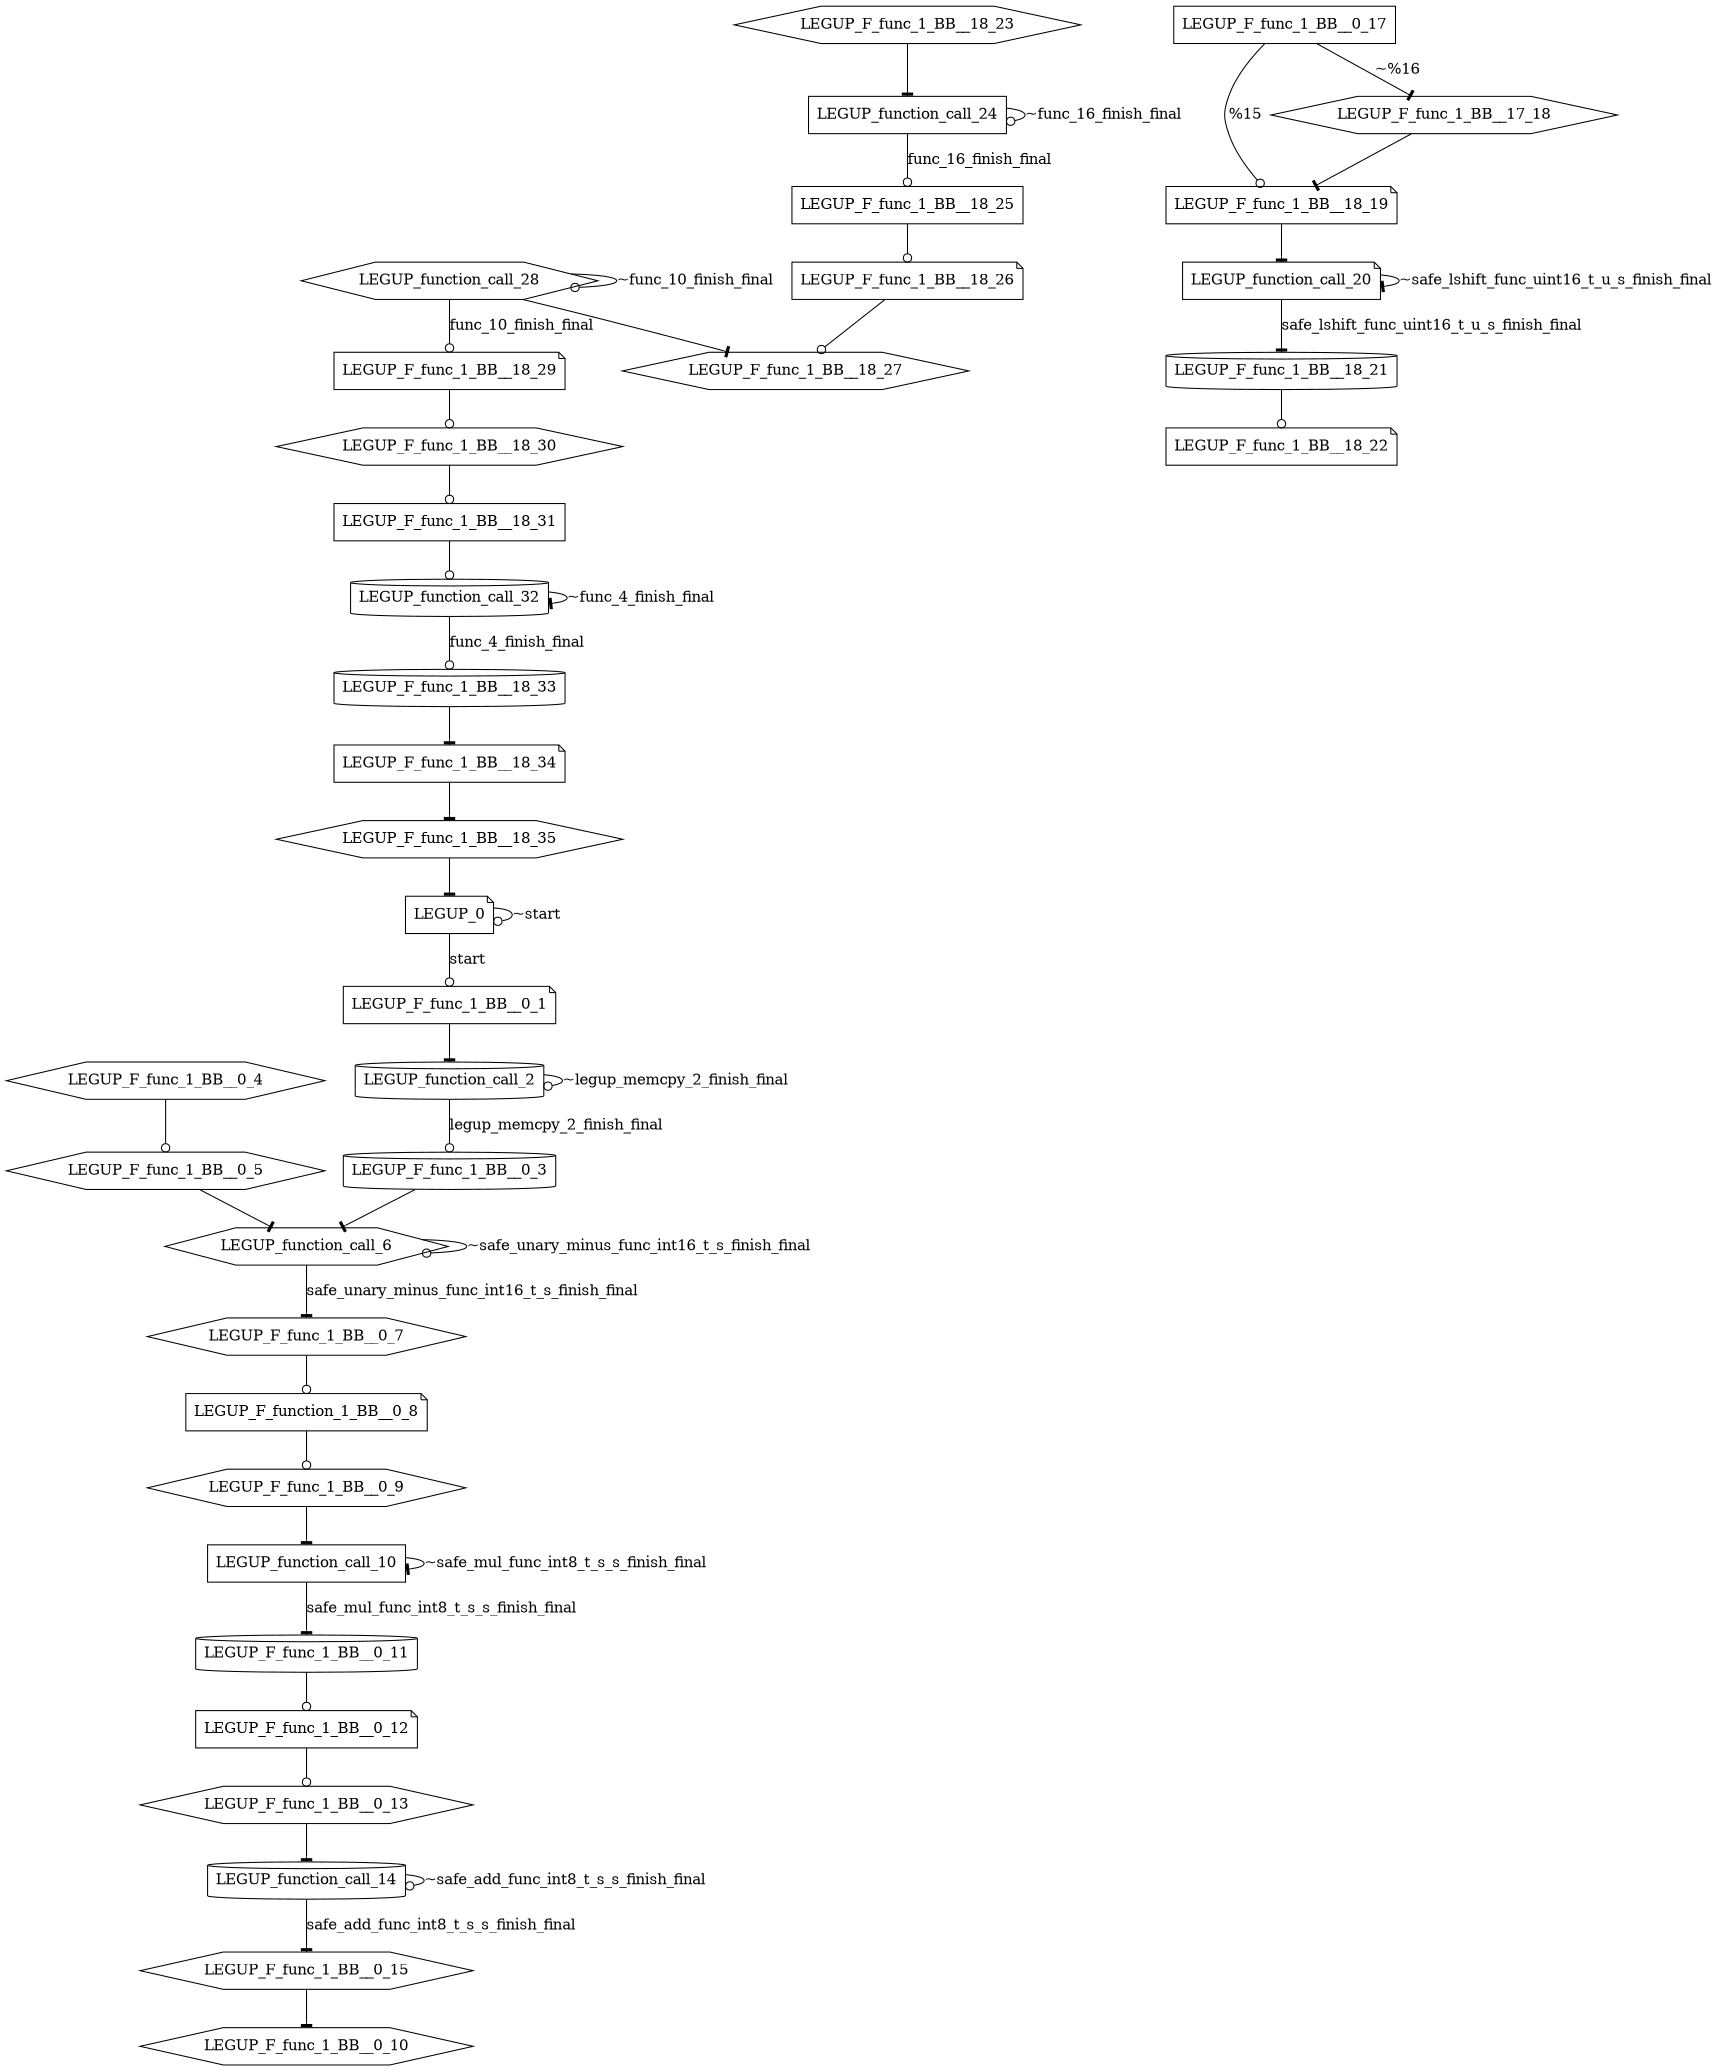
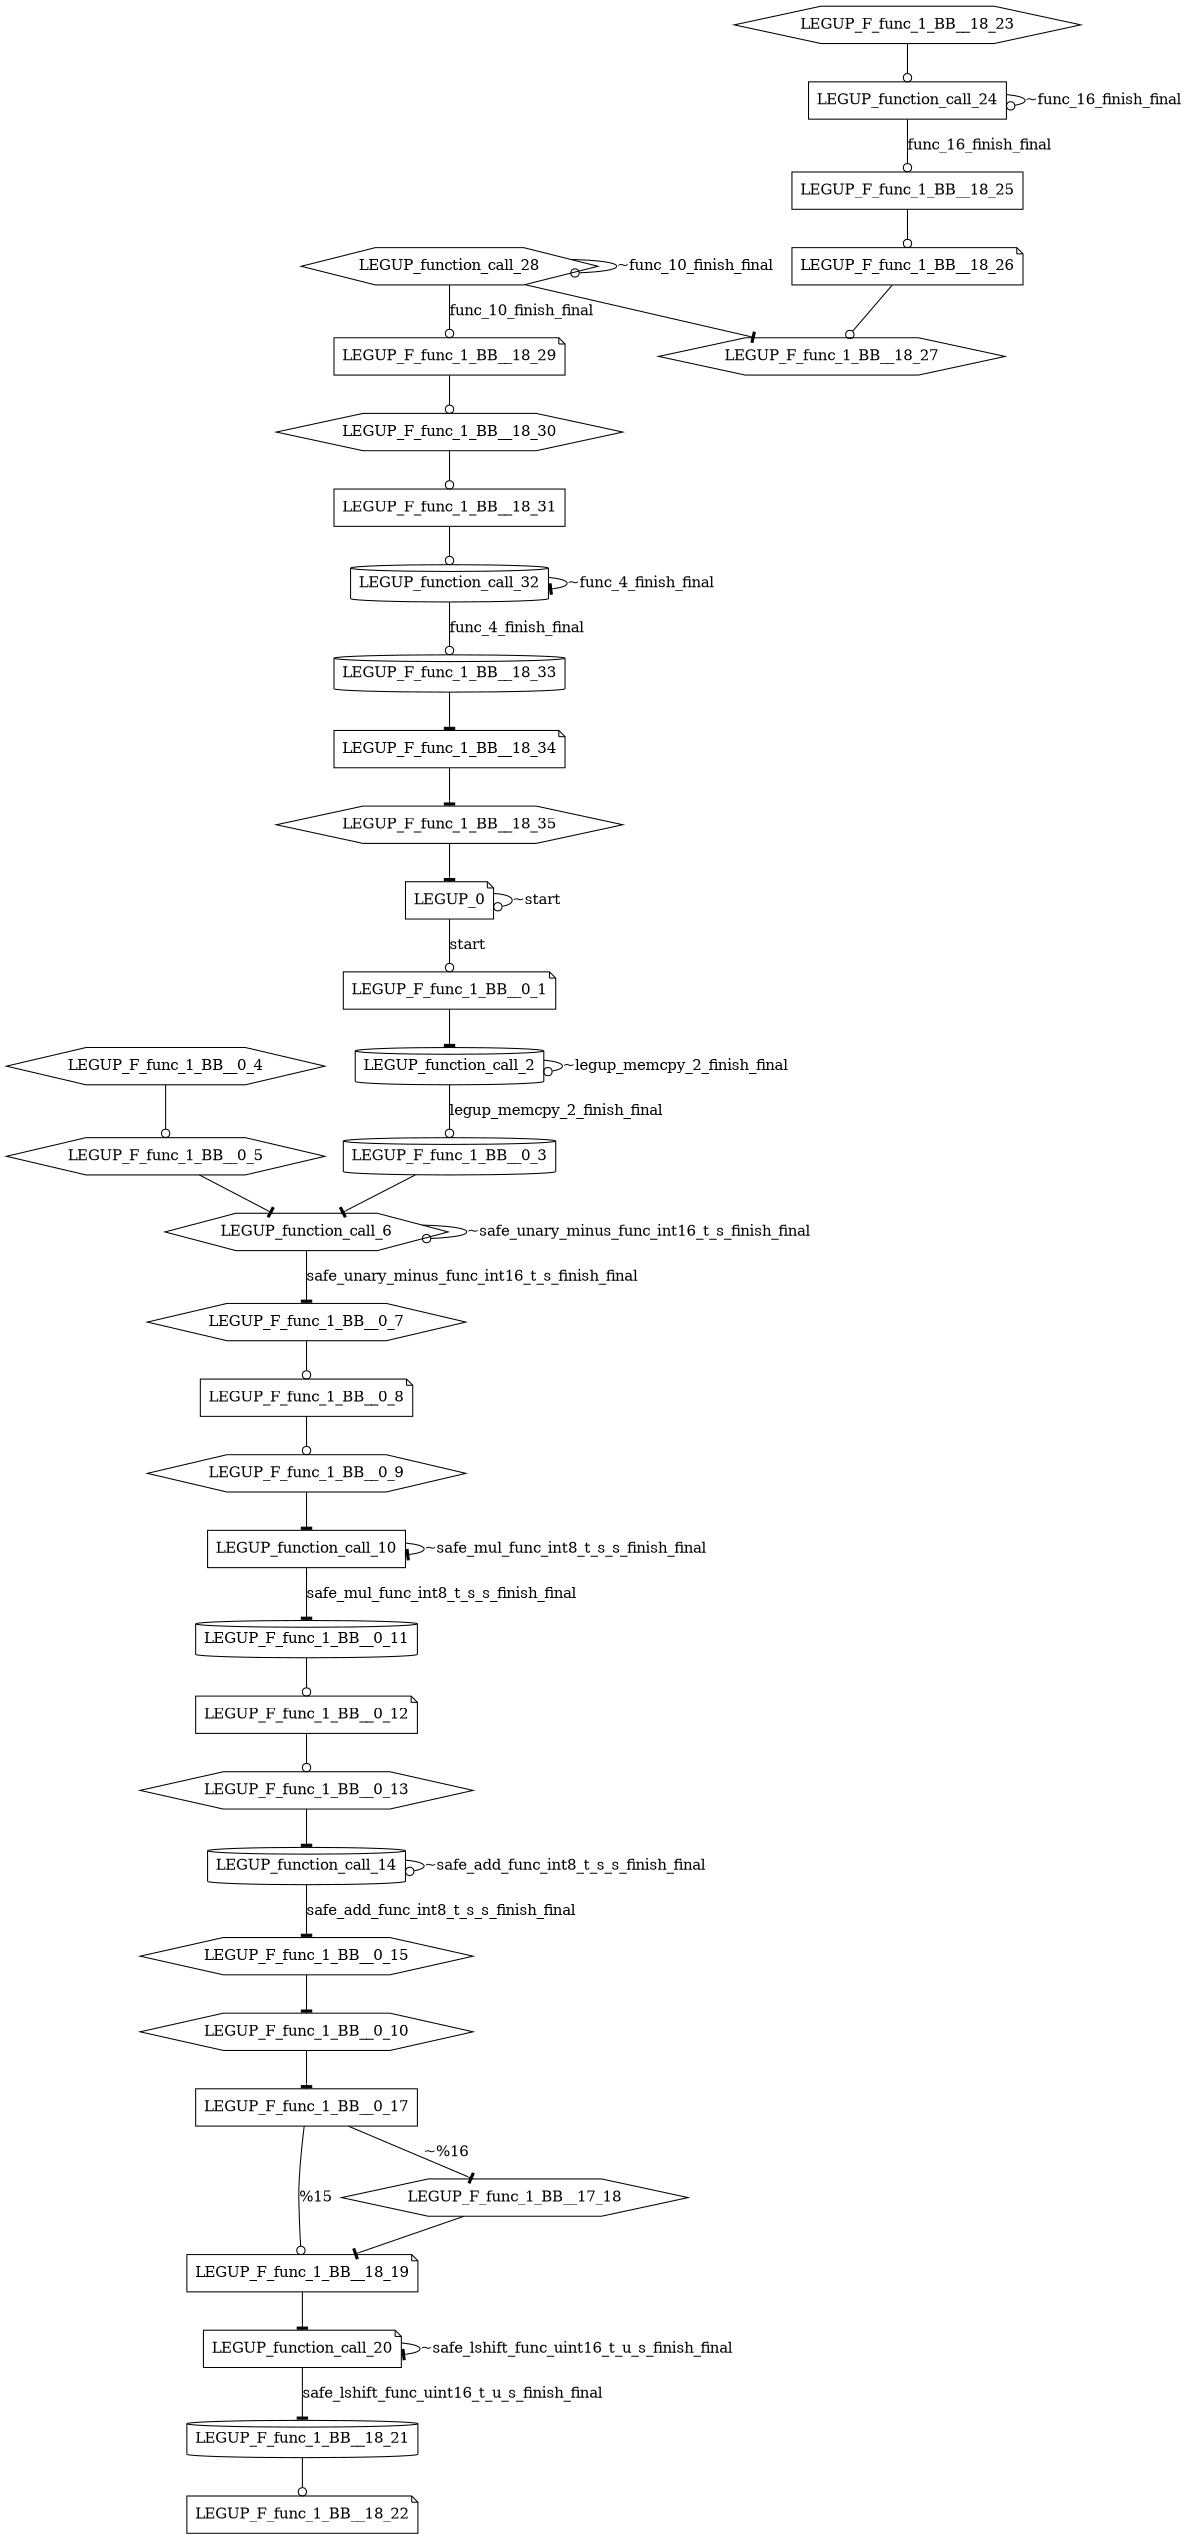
edge "LEGUP_F_func_1_BB__18_23" -> "LEGUP_function_call_24": arrowhead tee -> odot
node "LEGUP_F_function_1_BB__0_8": label "LEGUP_F_function_1_BB__0_8" -> "LEGUP_F_func_1_BB__0_8"
edge "LEGUP_F_func_1_BB__0_10" -> "LEGUP_F_func_1_BB__0_17": added
